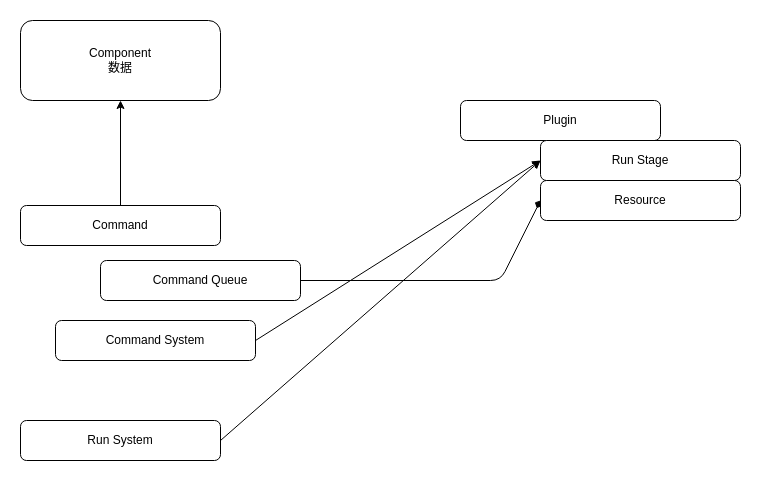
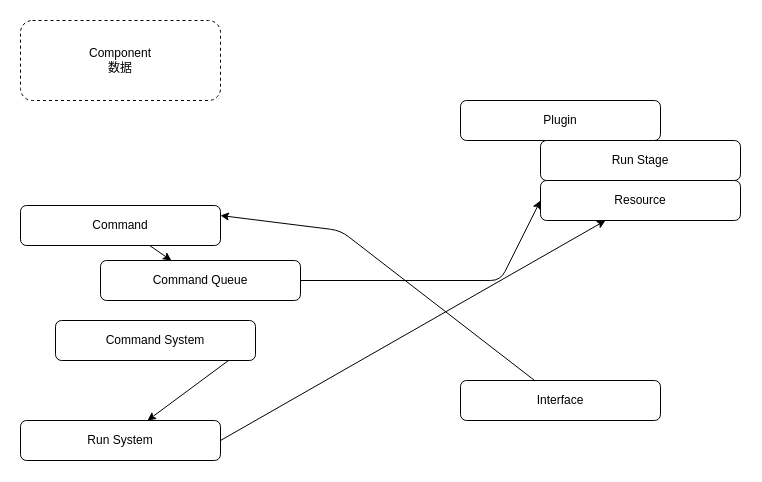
node "Component 数据": style solid -> dashed
edge "Command" -> "Component 数据": now "Command" -> "Command Queue"
edge "Command Queue" -> "Resource": arrowhead diamond -> classic
edge "Command System" -> "Run Stage": now "Command System" -> "Run System"
edge "Interface" -> "Command": added
edge "Run System" -> "Run Stage": now "Run System" -> "Resource"
node "Interface": added
